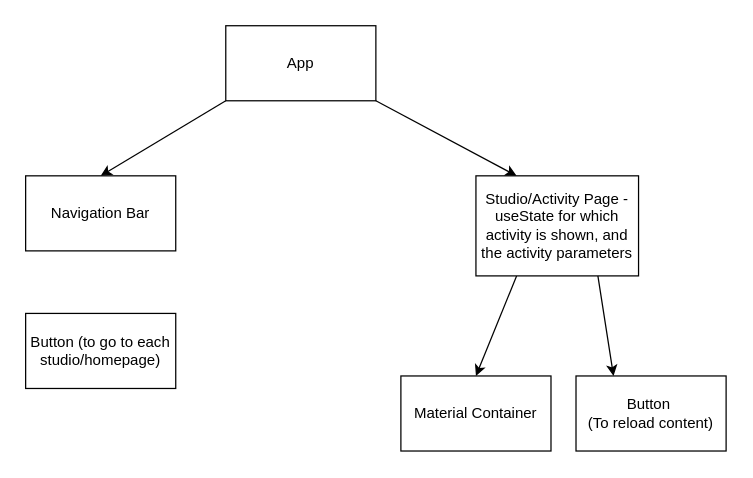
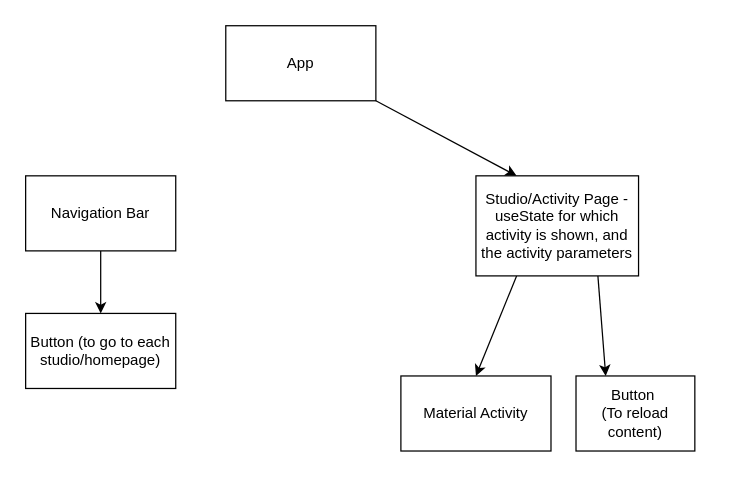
edge "App" -> "Navigation Bar": removed
edge "Navigation Bar" -> "Button (to go to each studio/homepage)": added
node "Material Container": label "Material Container" -> "Material Activity"
node "Button (To reload content)": size 150x75 -> 119x75
